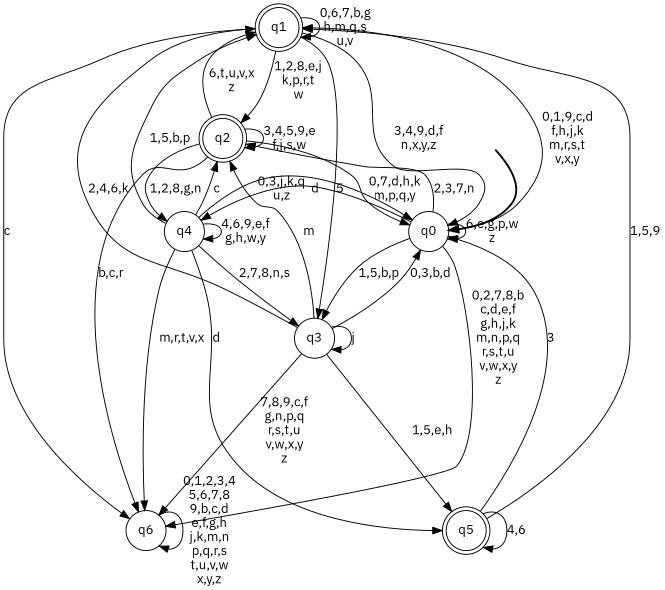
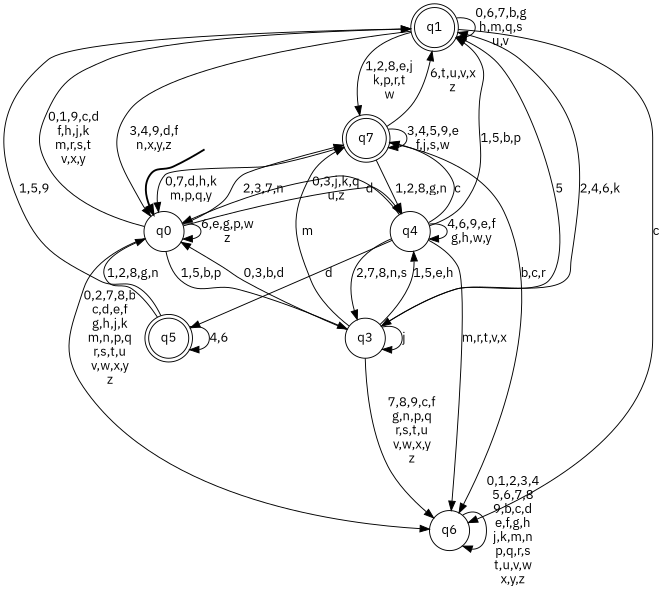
node "q2": label "q2" -> "q7"
edge "q5" -> "q0": label "3" -> "1,2,8,g,n"
edge "q3" -> "q5": now "q3" -> "q4"
